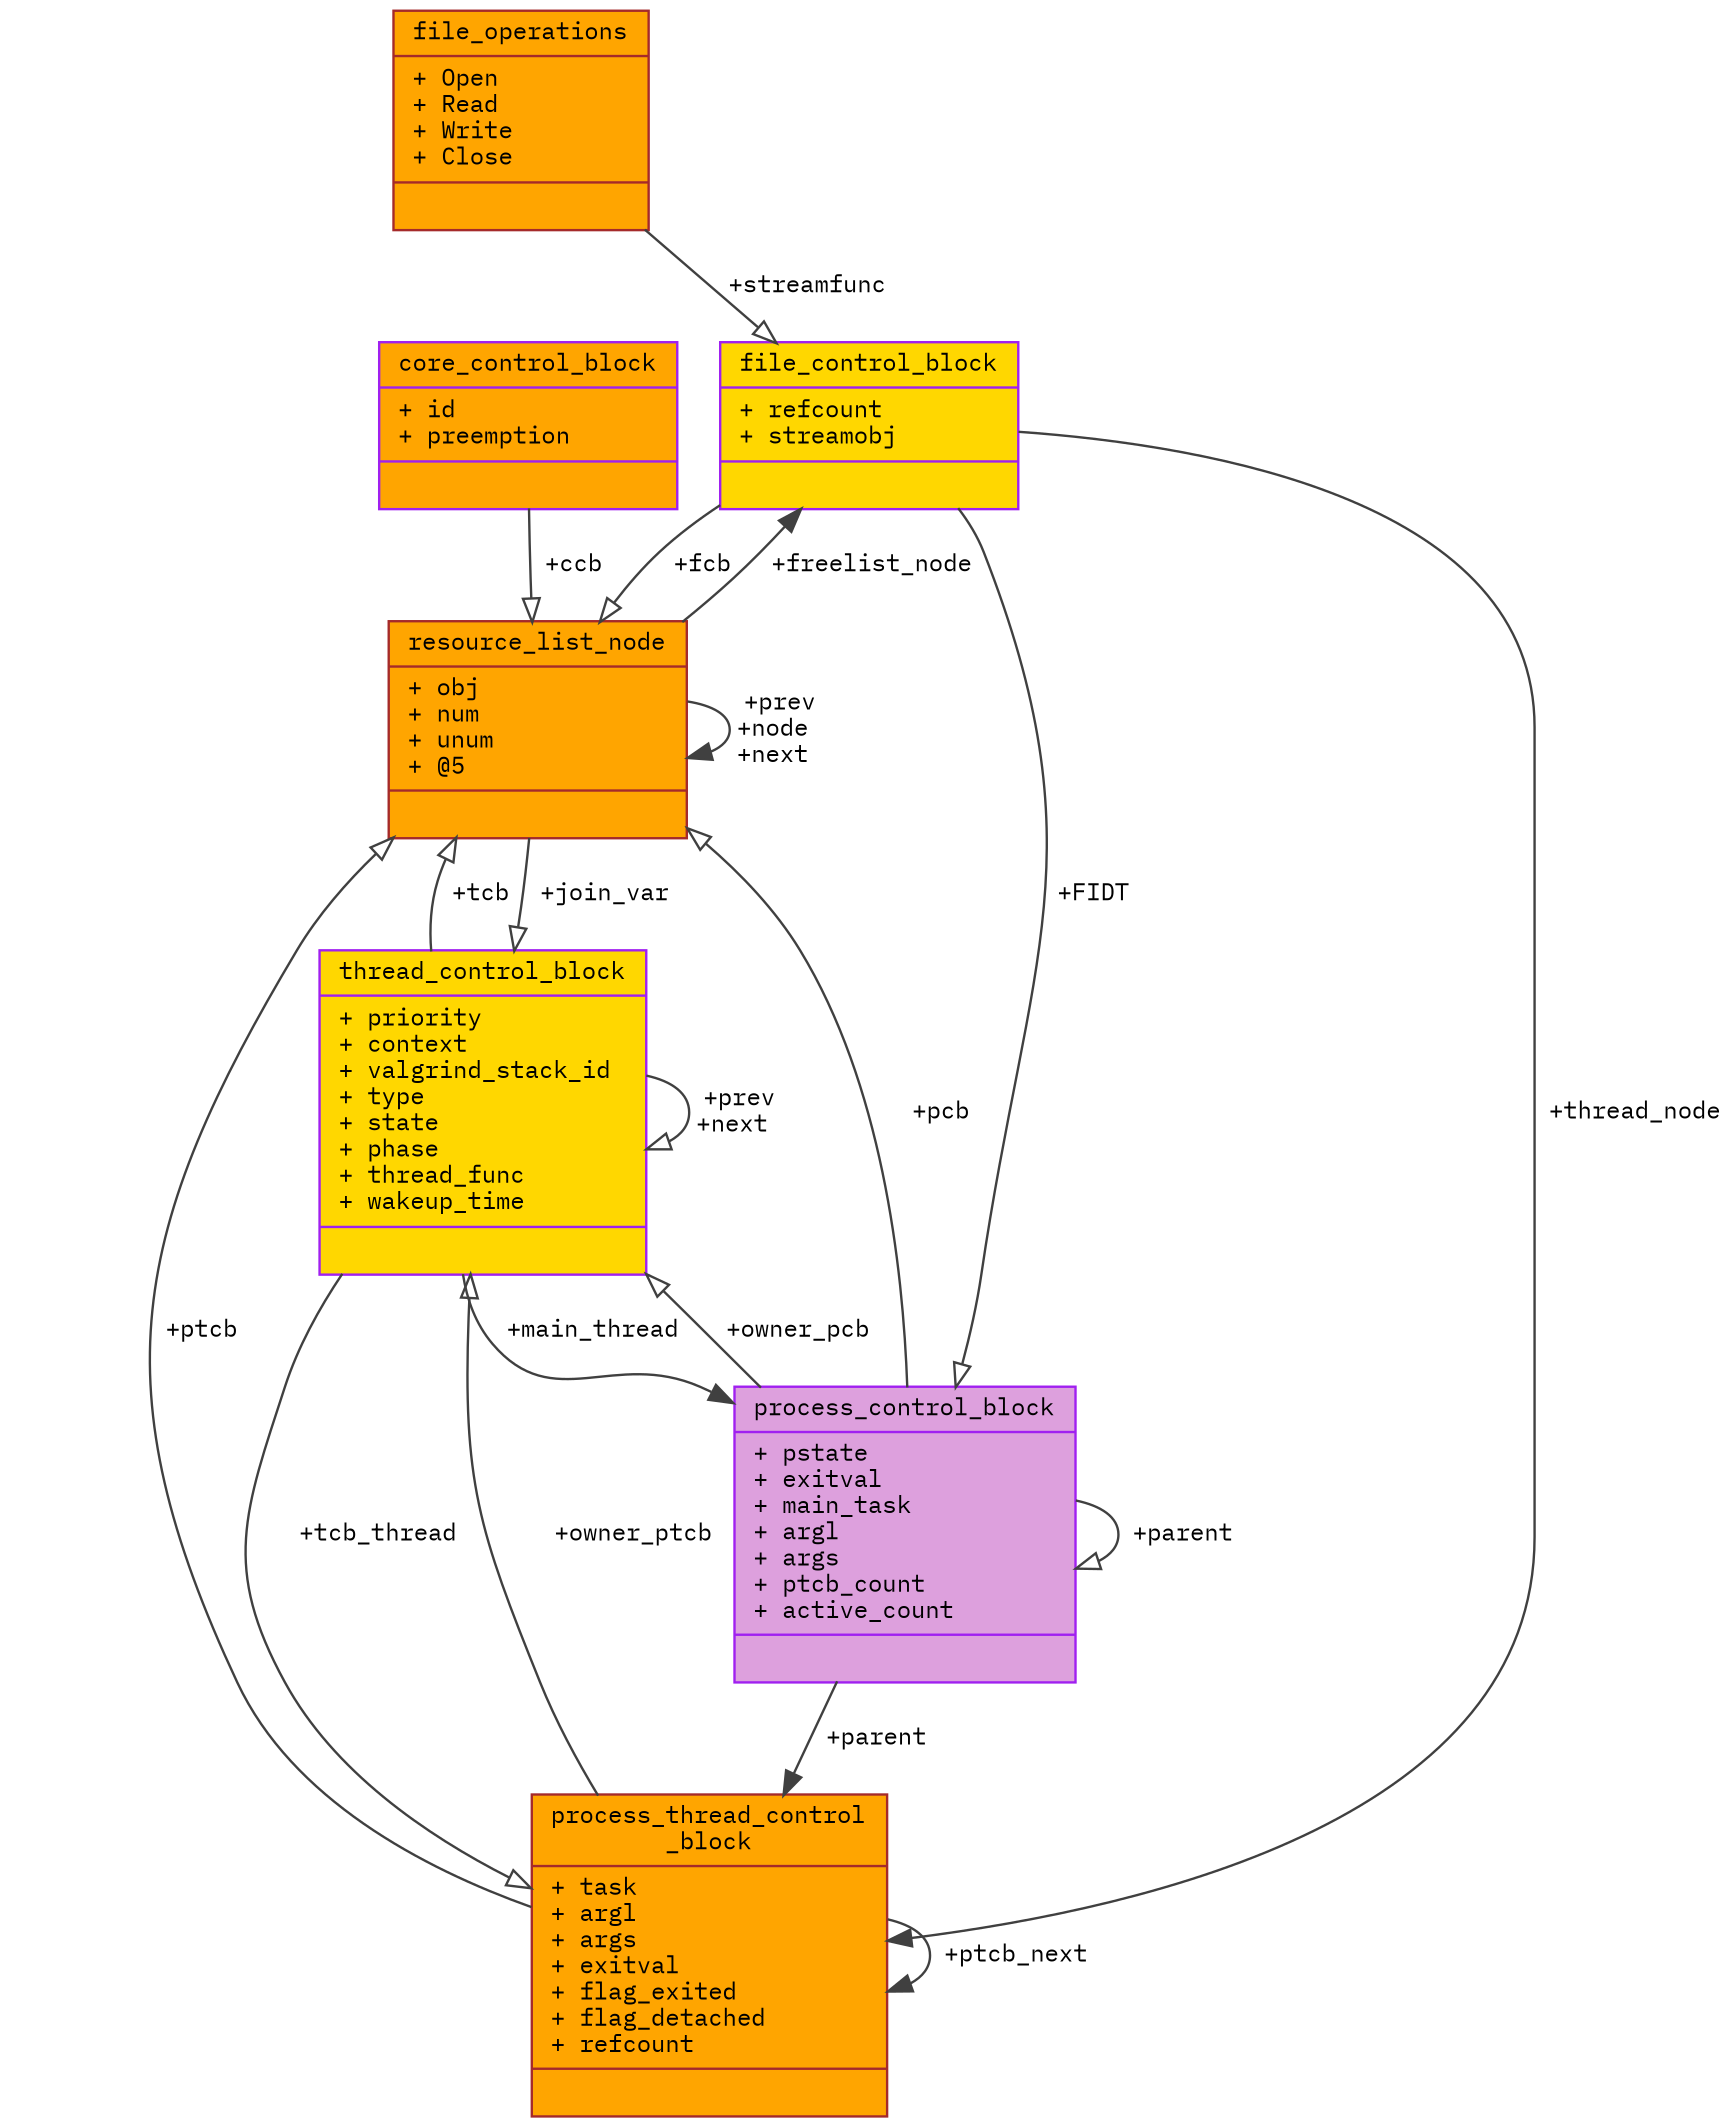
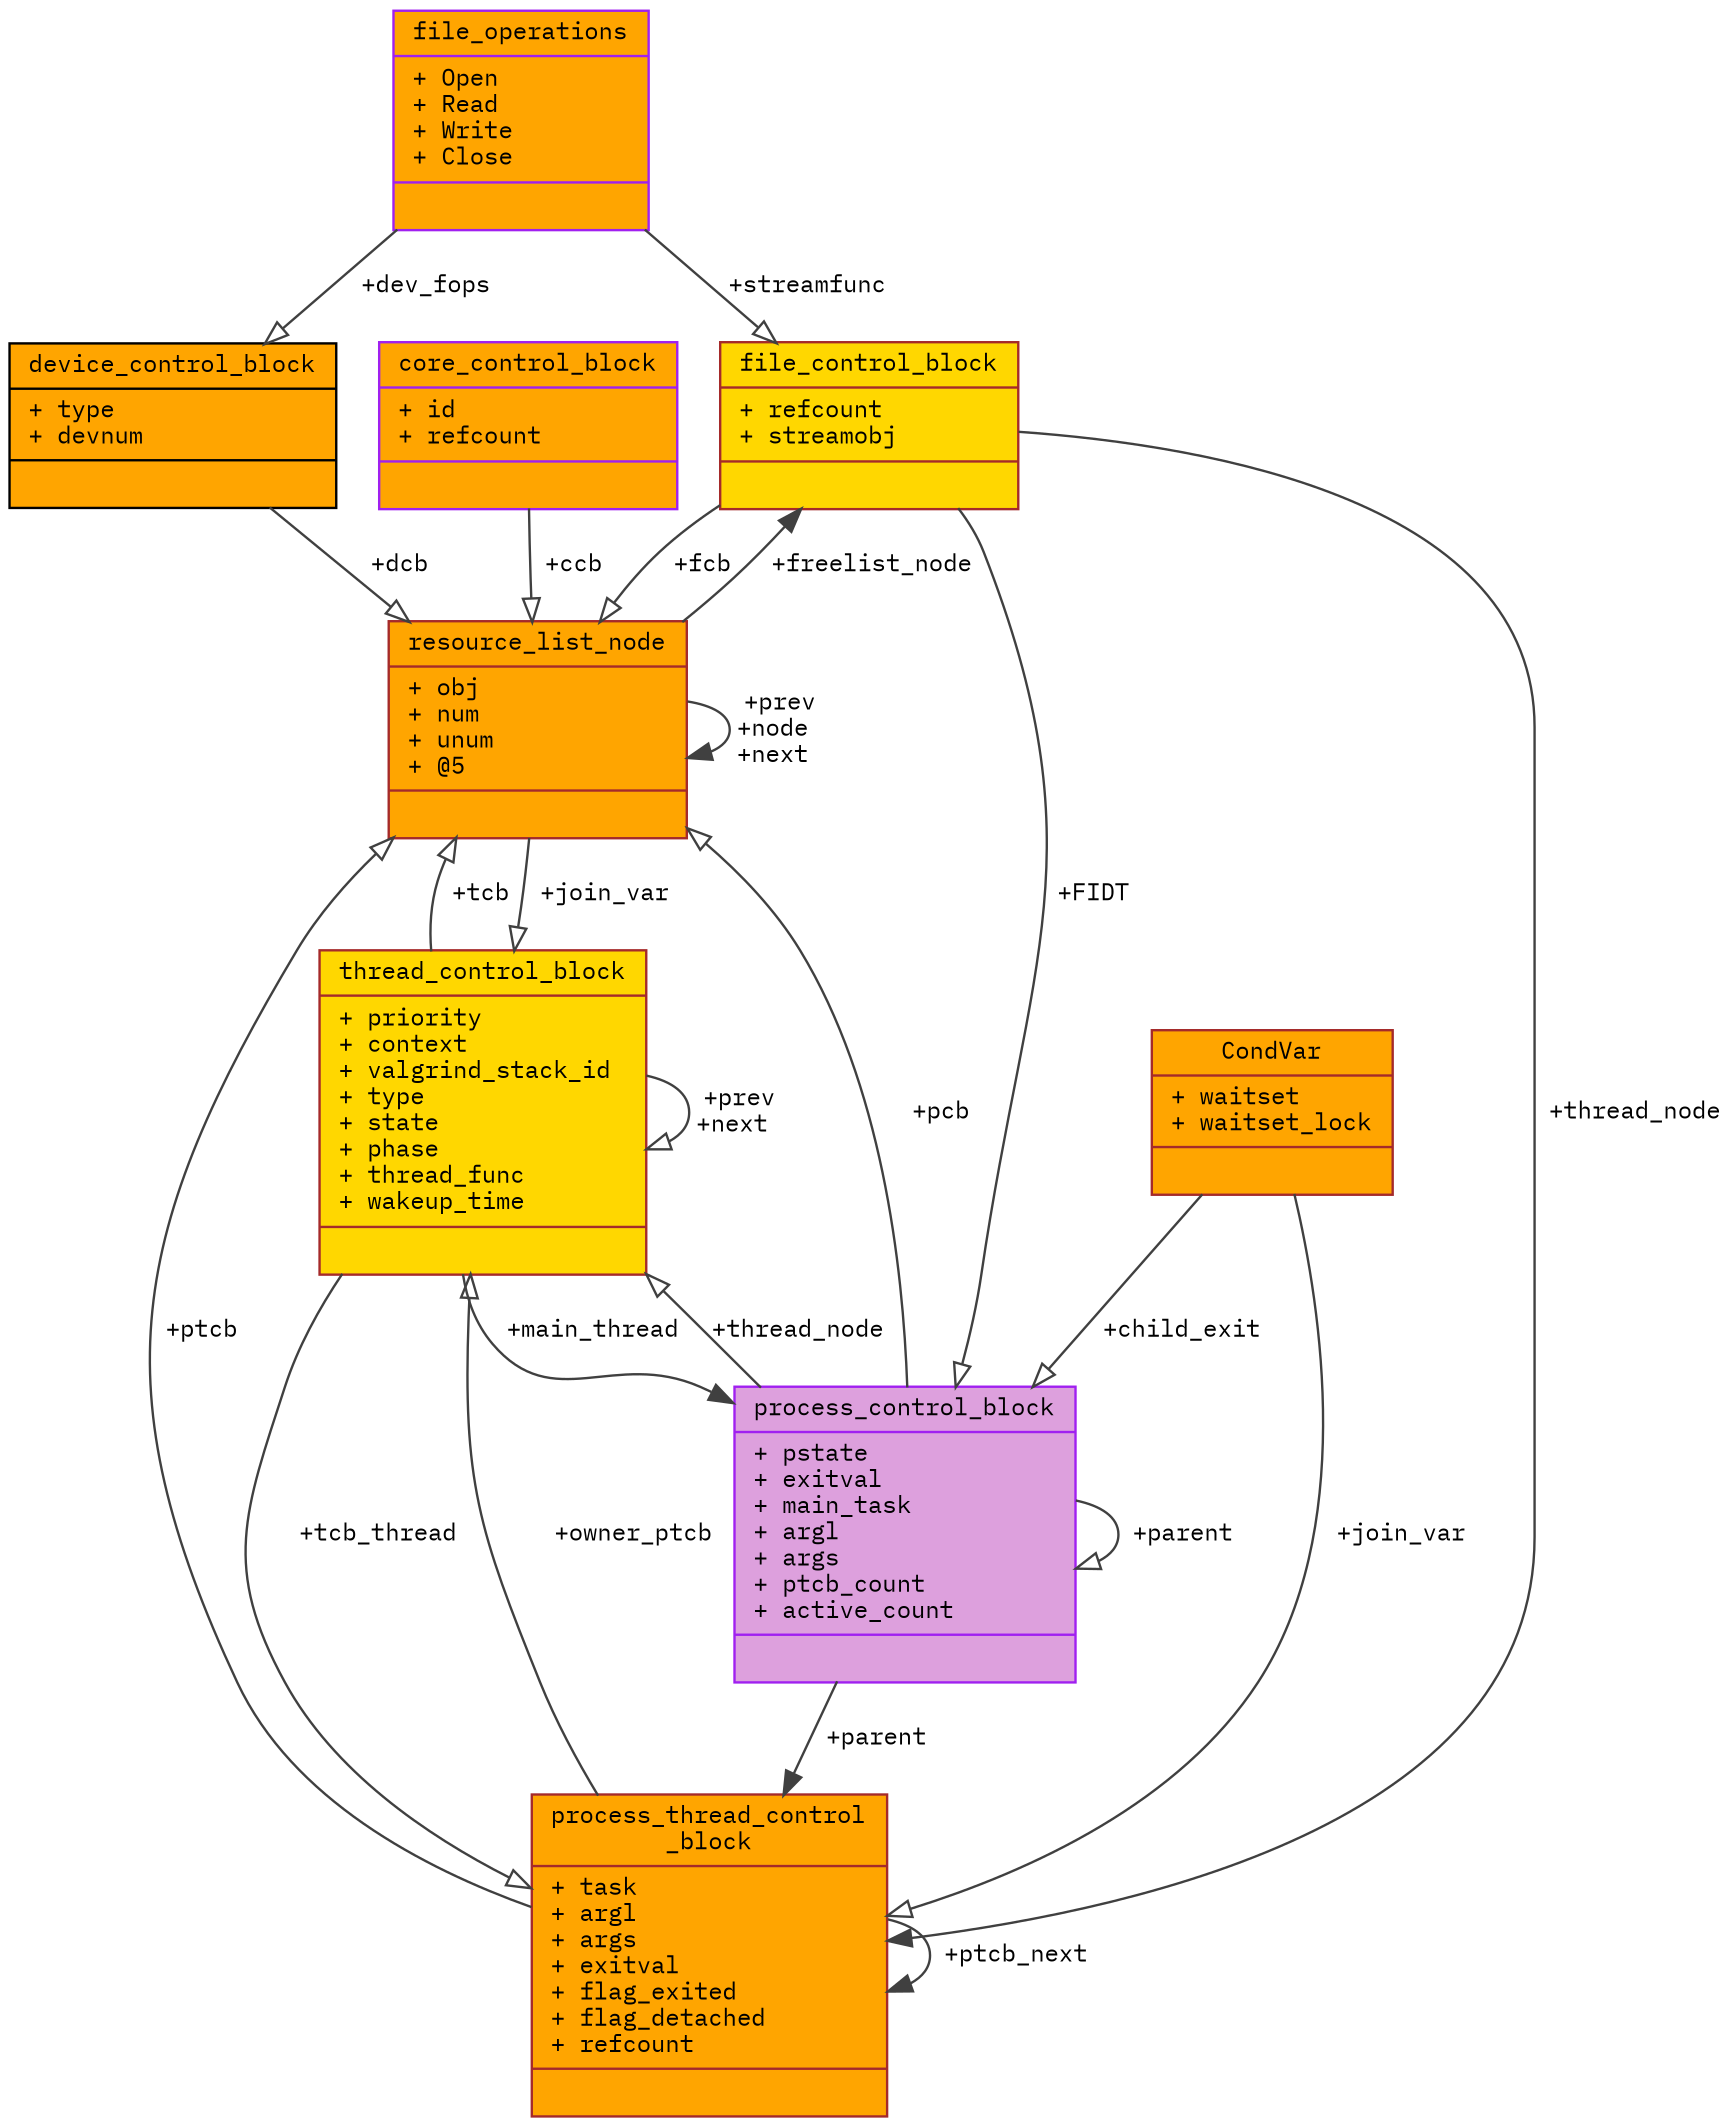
node "file_operations": color brown -> purple
node "device_control_block": added
node "file_control_block": color purple -> brown
node "core_control_block": text "+ preemption" -> "+ refcount"
node "thread_control_block": color purple -> brown
node "CondVar": added
edge "process_control_block" -> "thread_control_block": label " +owner_pcb" -> " +thread_node"
